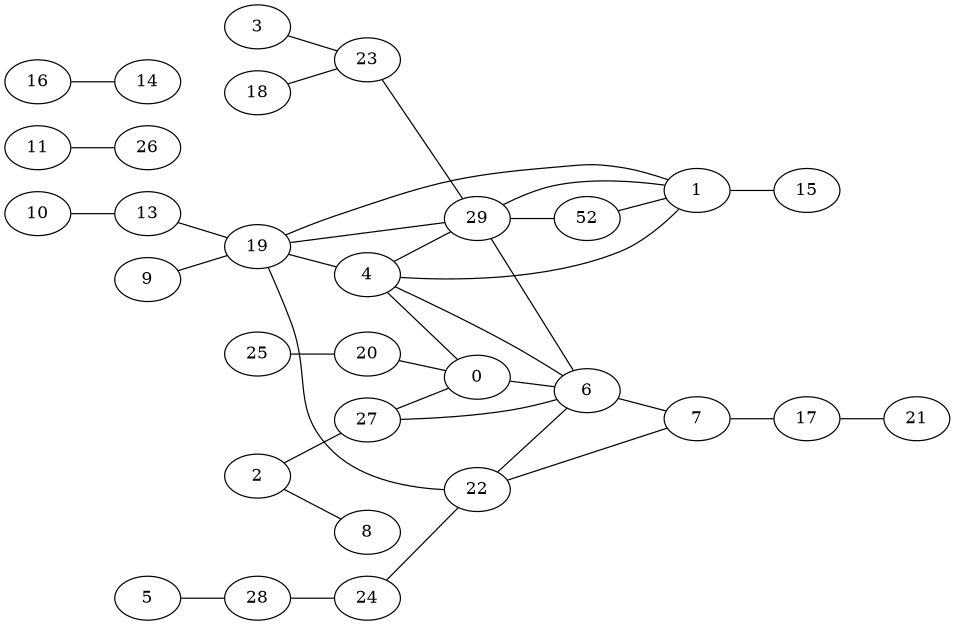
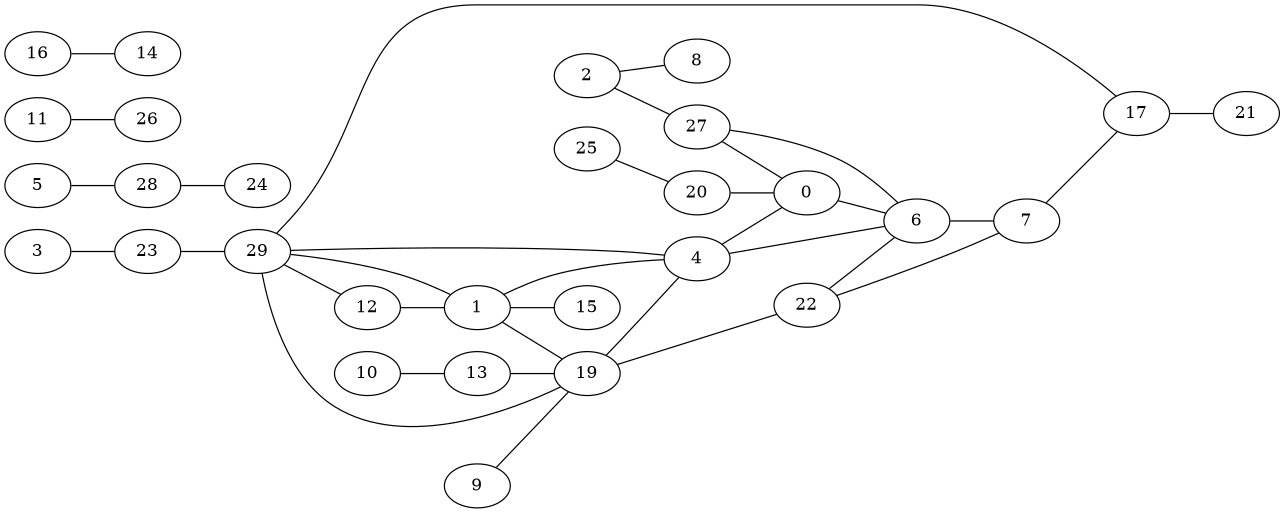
node "18": removed
node "52": label "52" -> "12"
edge "29" -- "6": now "29" -- "17"
edge "22" -- "24": removed
